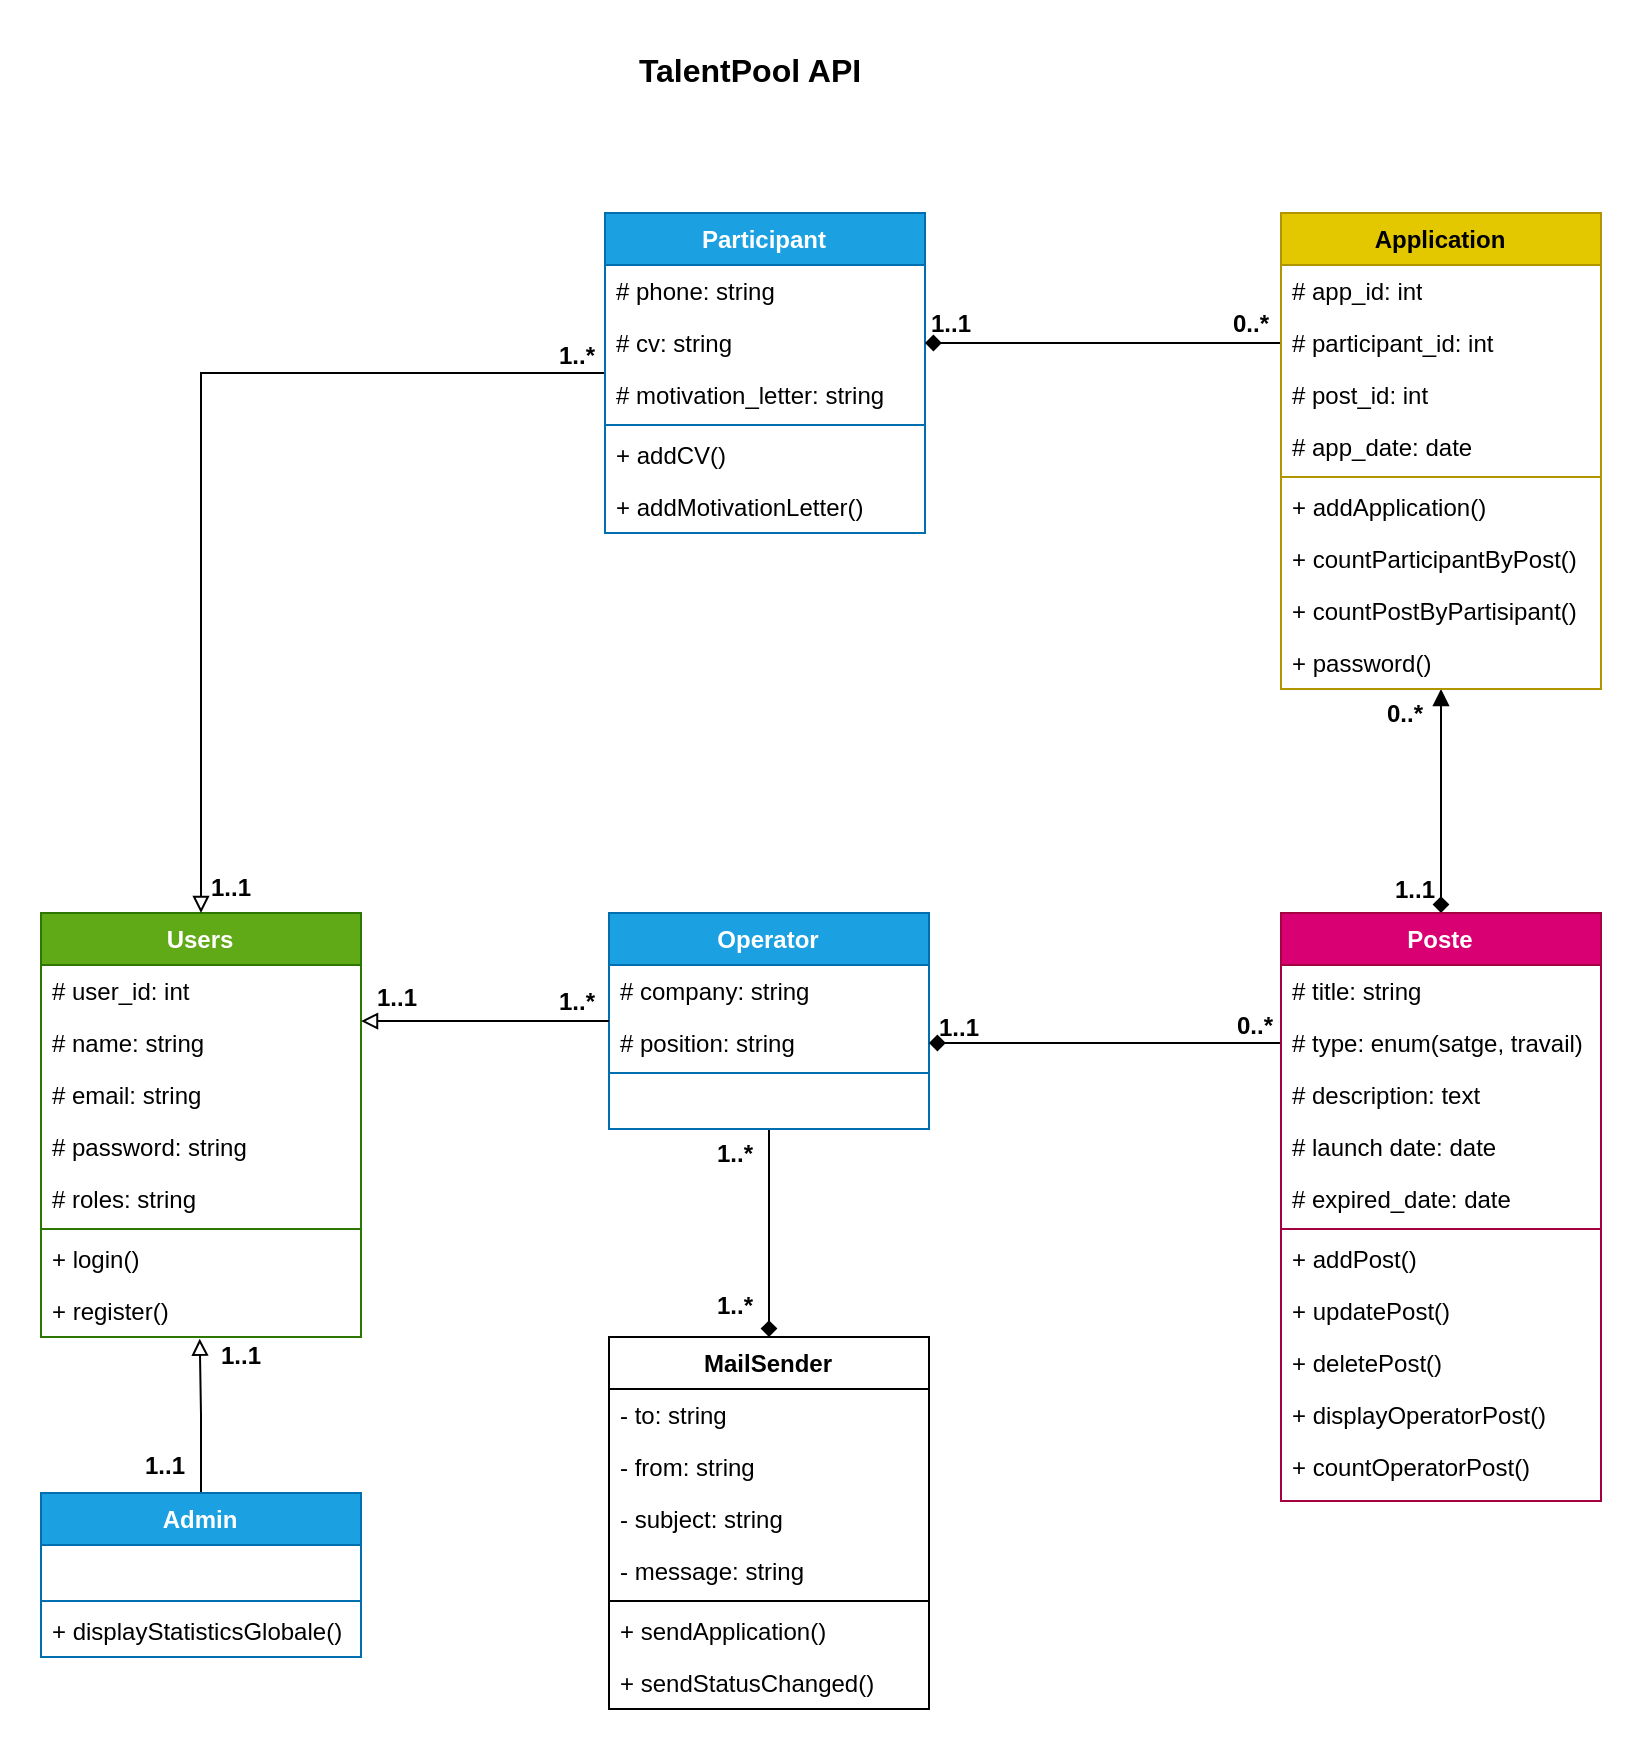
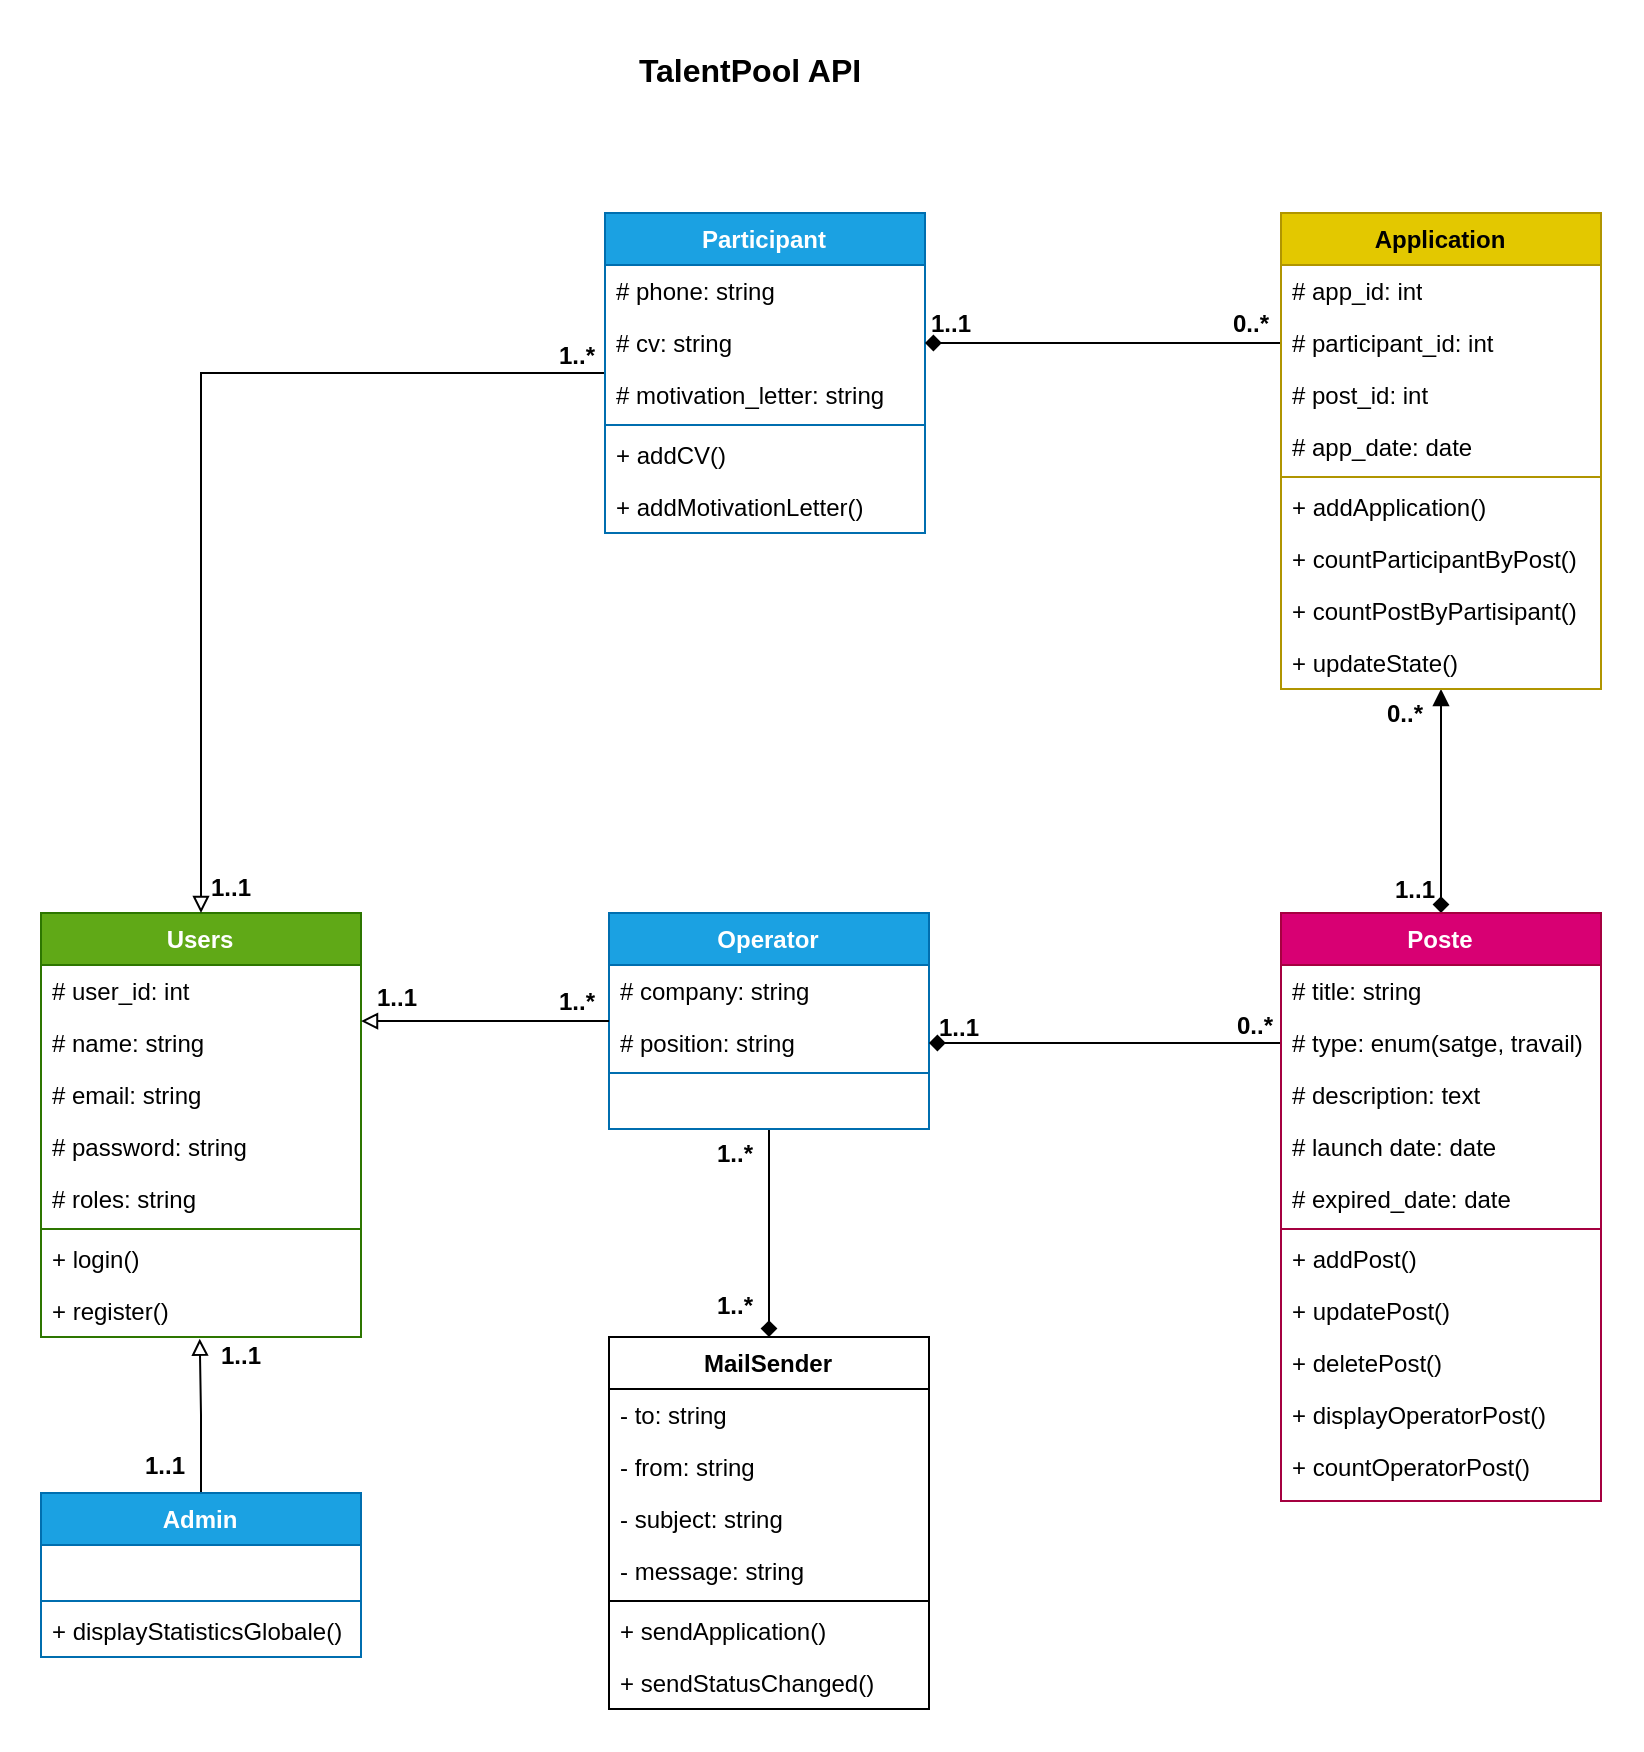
node "+ password()": label "+ password()" -> "+ updateState()"
